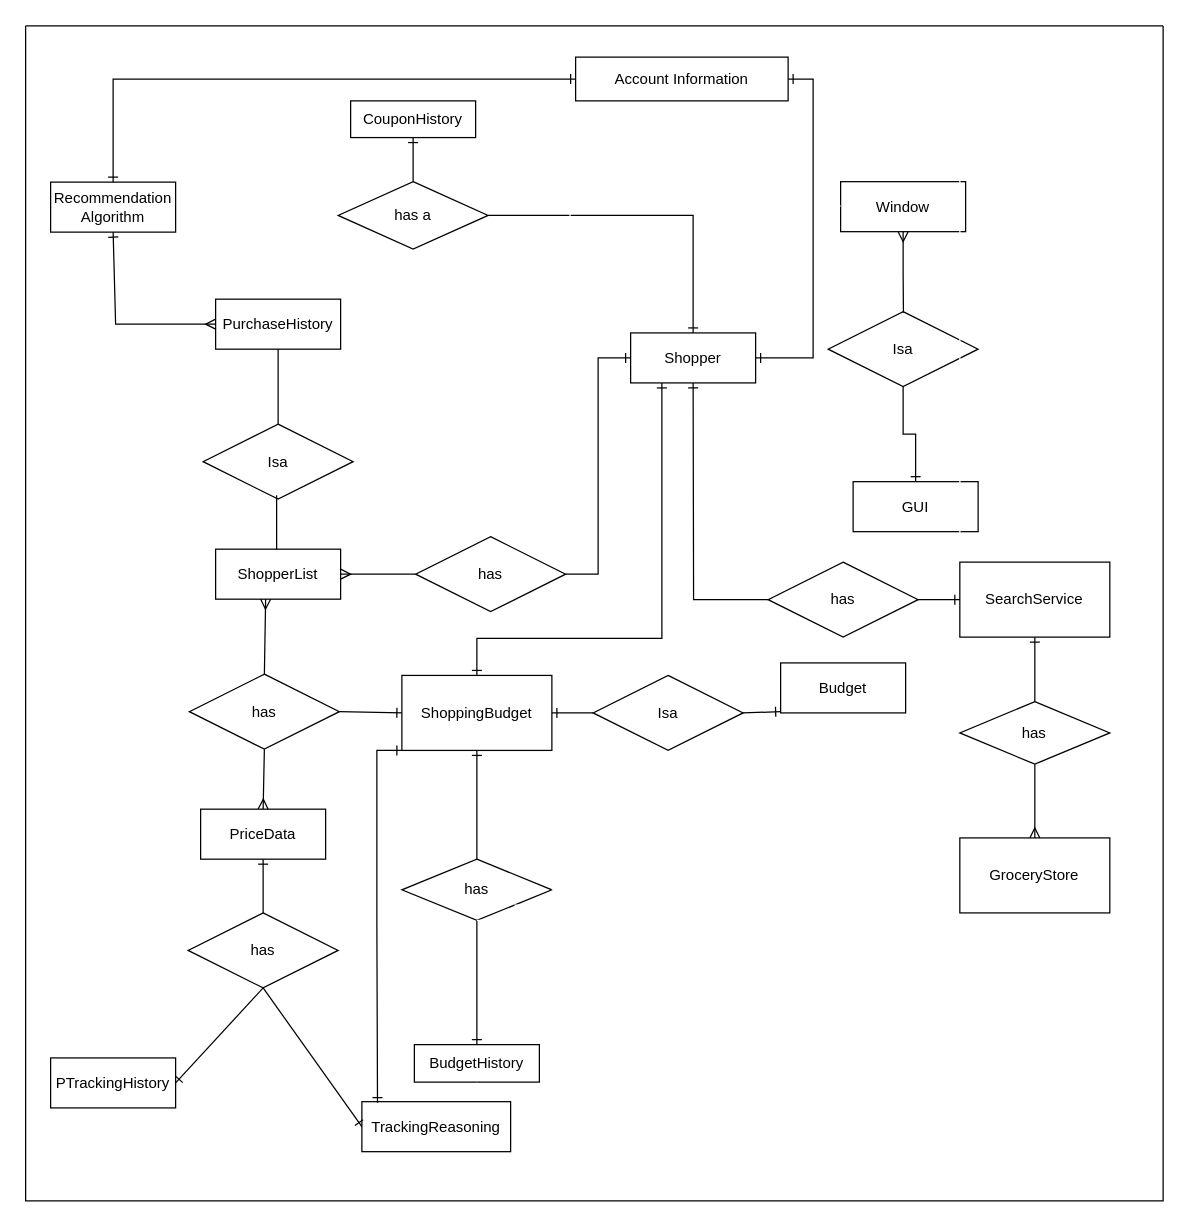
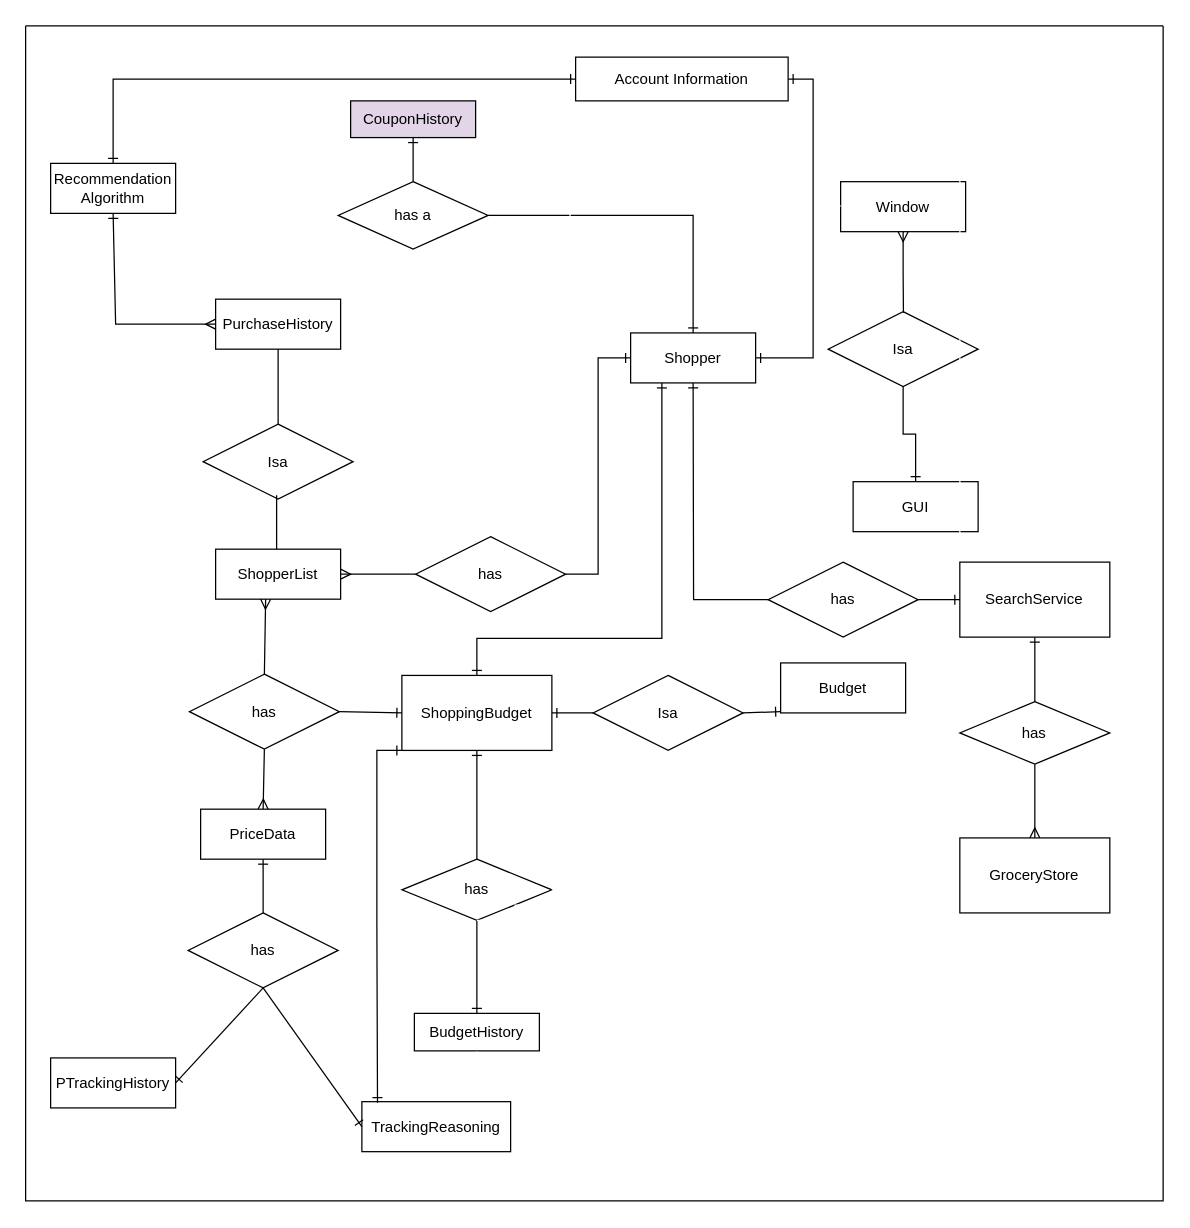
node "CouponHistory": fillcolor #ffffff -> #e1d5e7
node "Recommendation Algorithm": moved (113, 207) -> (113, 188)
node "BudgetHistory": moved (477, 1063) -> (477, 1032)
